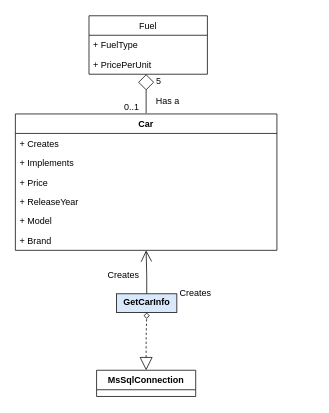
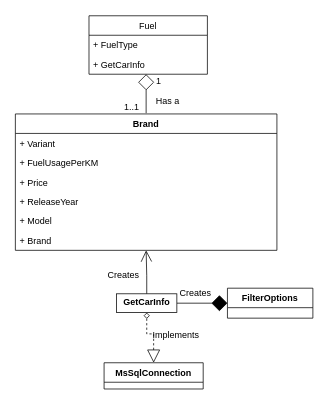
node "+ PricePerUnit": label "+ PricePerUnit" -> "+ GetCarInfo"
node "5": label "5" -> "1"
node "0..1": label "0..1" -> "1..1"
node "Car": label "Car" -> "Brand"
node "+ Creates": label "+ Creates" -> "+ Variant"
node "+ Implements": label "+ Implements" -> "+ FuelUsagePerKM"
node "GetCarInfo": fillcolor #dae8fc -> #ffffff
edge "GetCarInfo" -> "FilterOptions": added
node "FilterOptions": added
node "Implements": added
node "MsSqlConnection": moved (146, 383) -> (154, 376)
